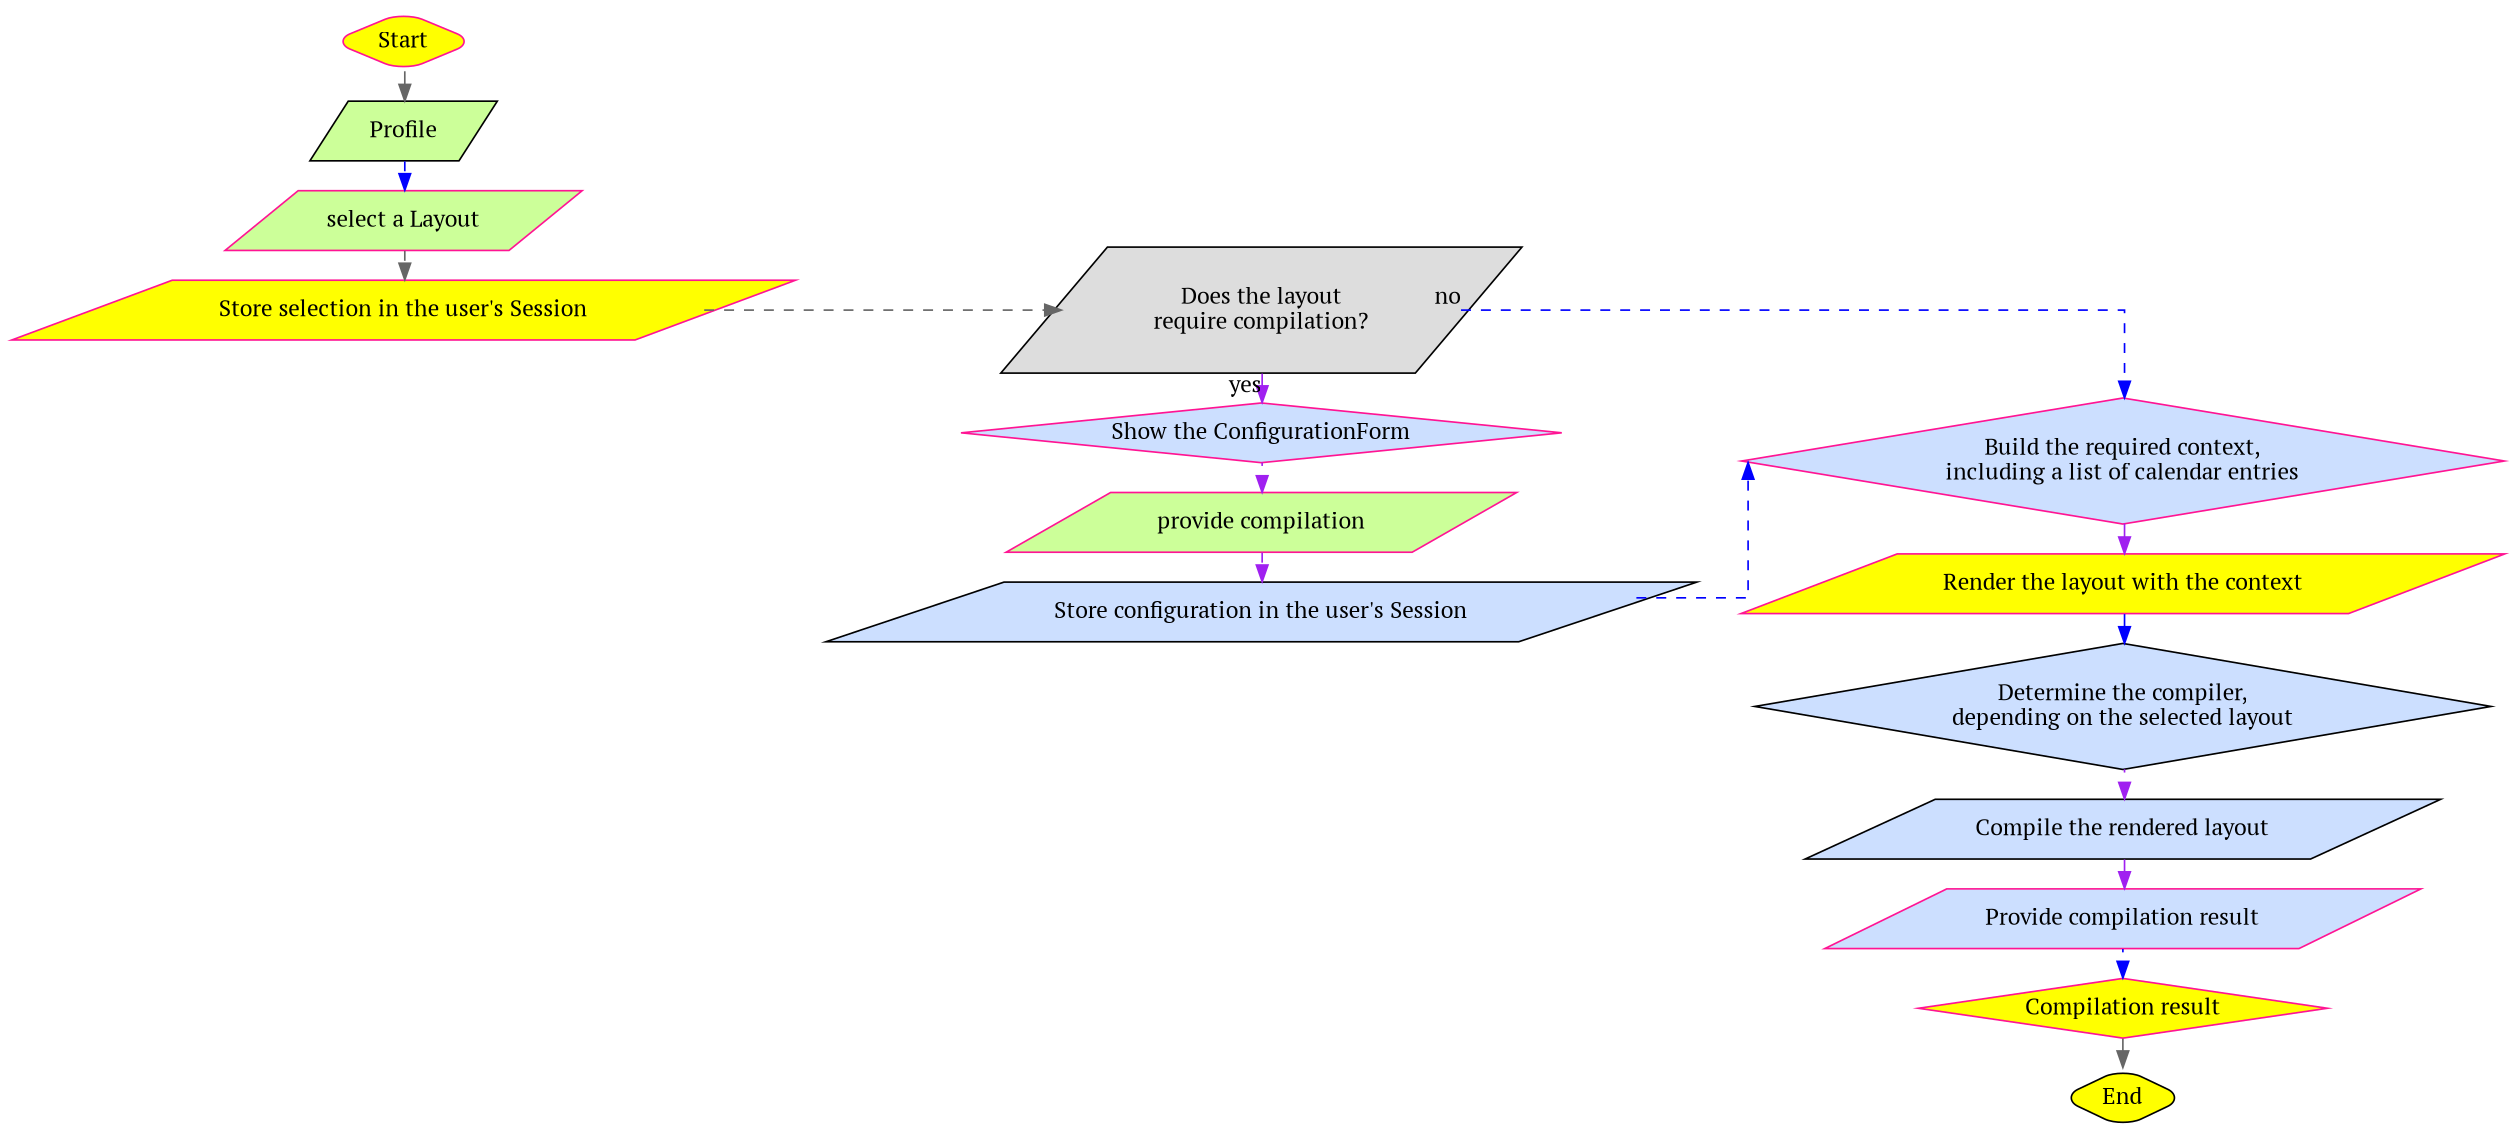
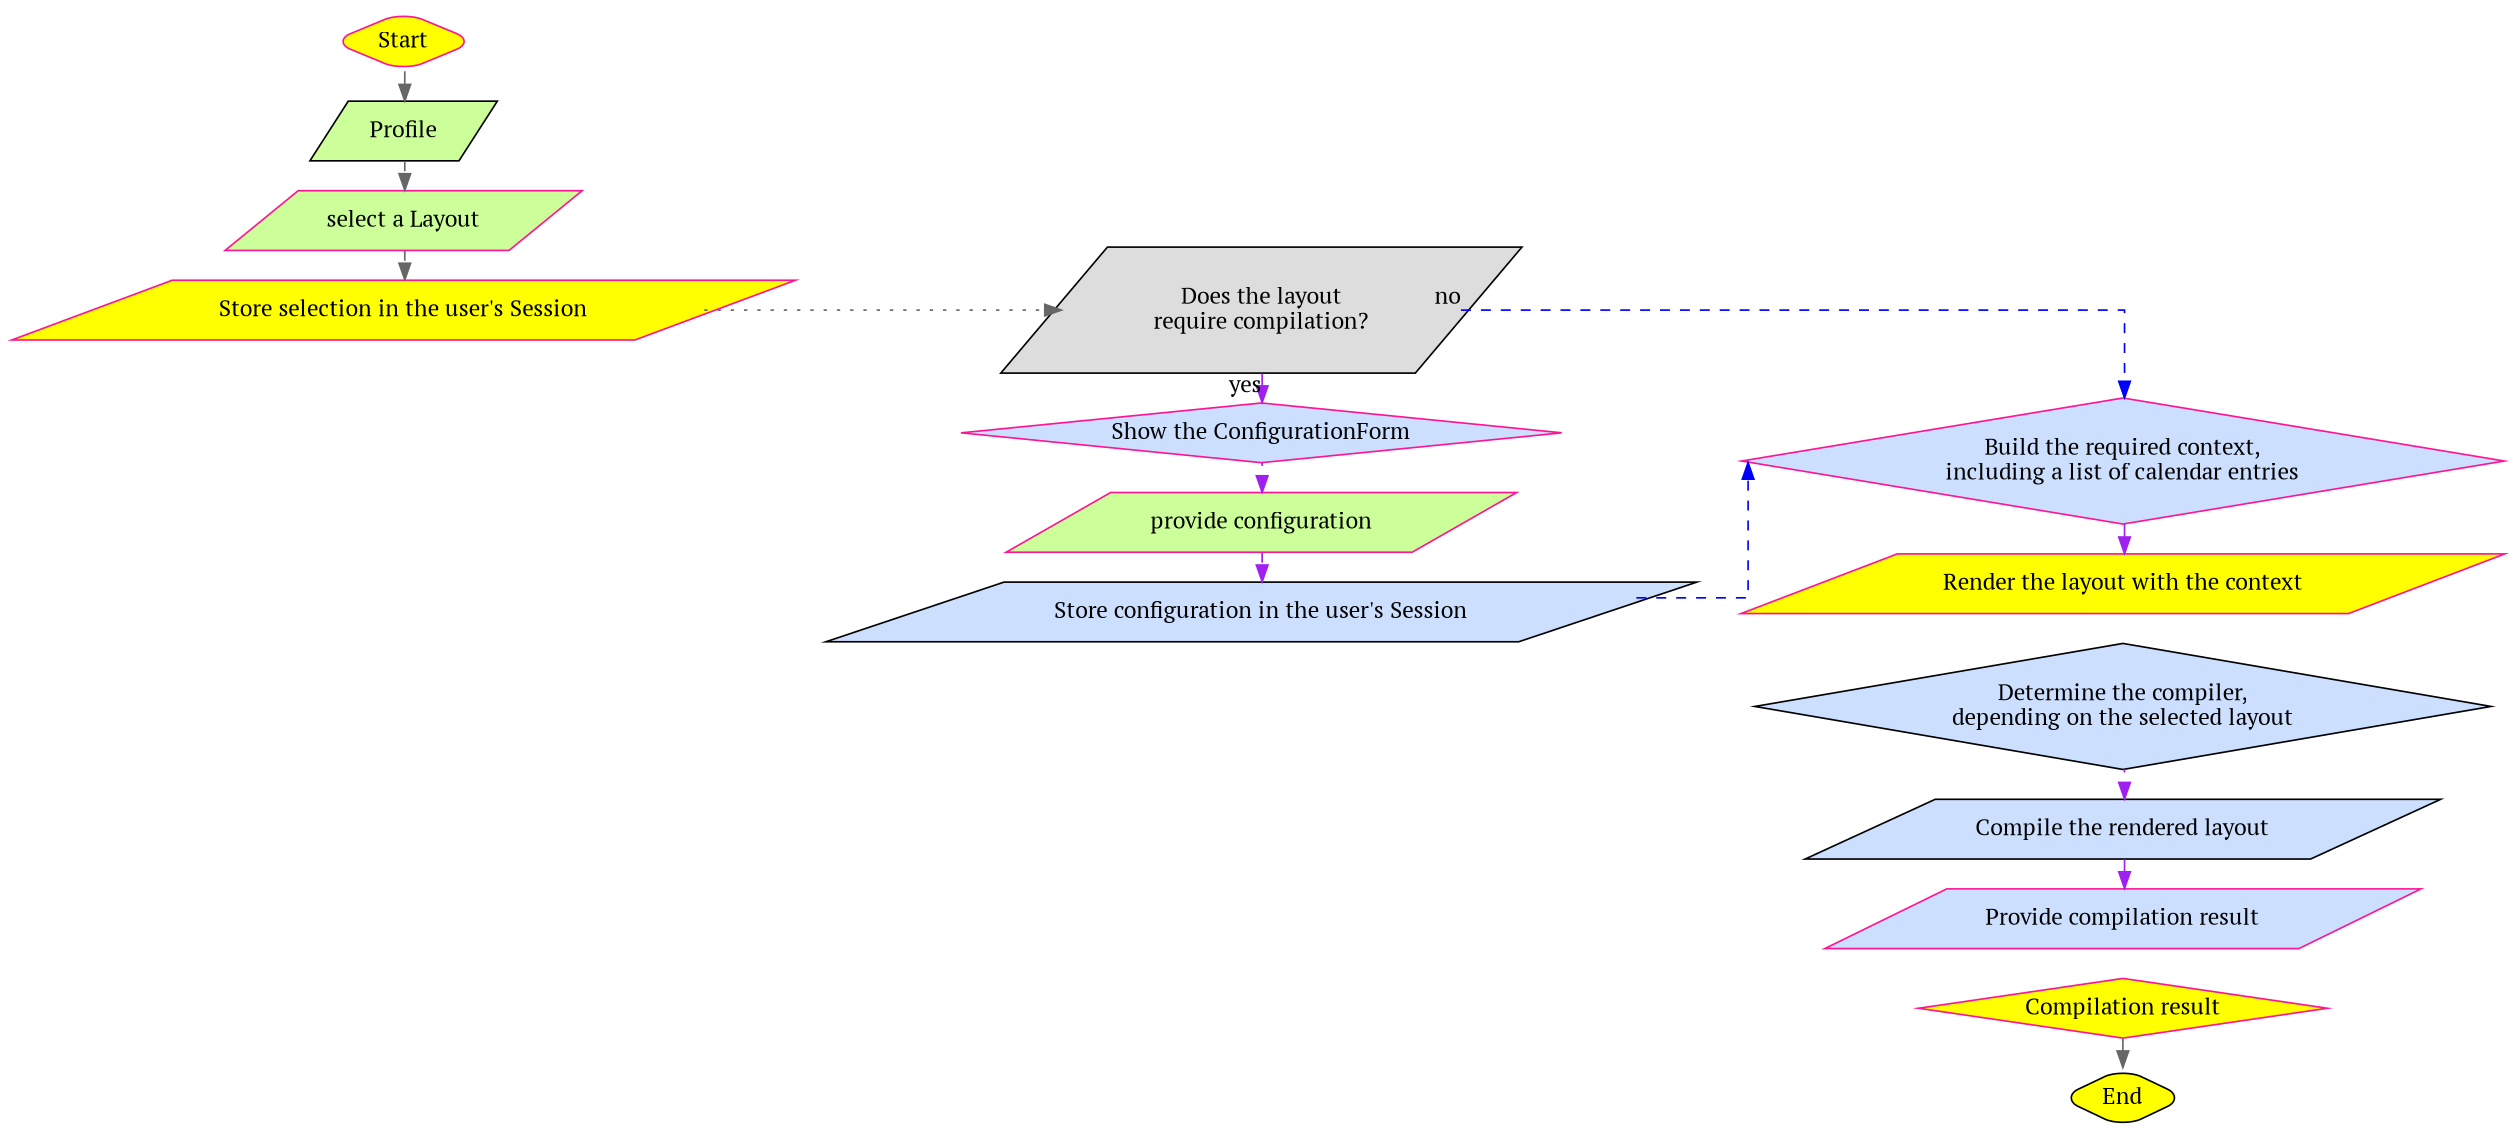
edge "Profile" -> "select a Layout": color blue -> gray40
edge "Store selection in the user's Session" -> "Does the layout require compilation?": style dashed -> dotted
node "provide compilation": label "provide compilation" -> "provide configuration"
edge "Render the layout with the context" -> "Determine the compiler, depending on the selected layout": removed
edge "Provide compilation result" -> "Compilation result": removed
